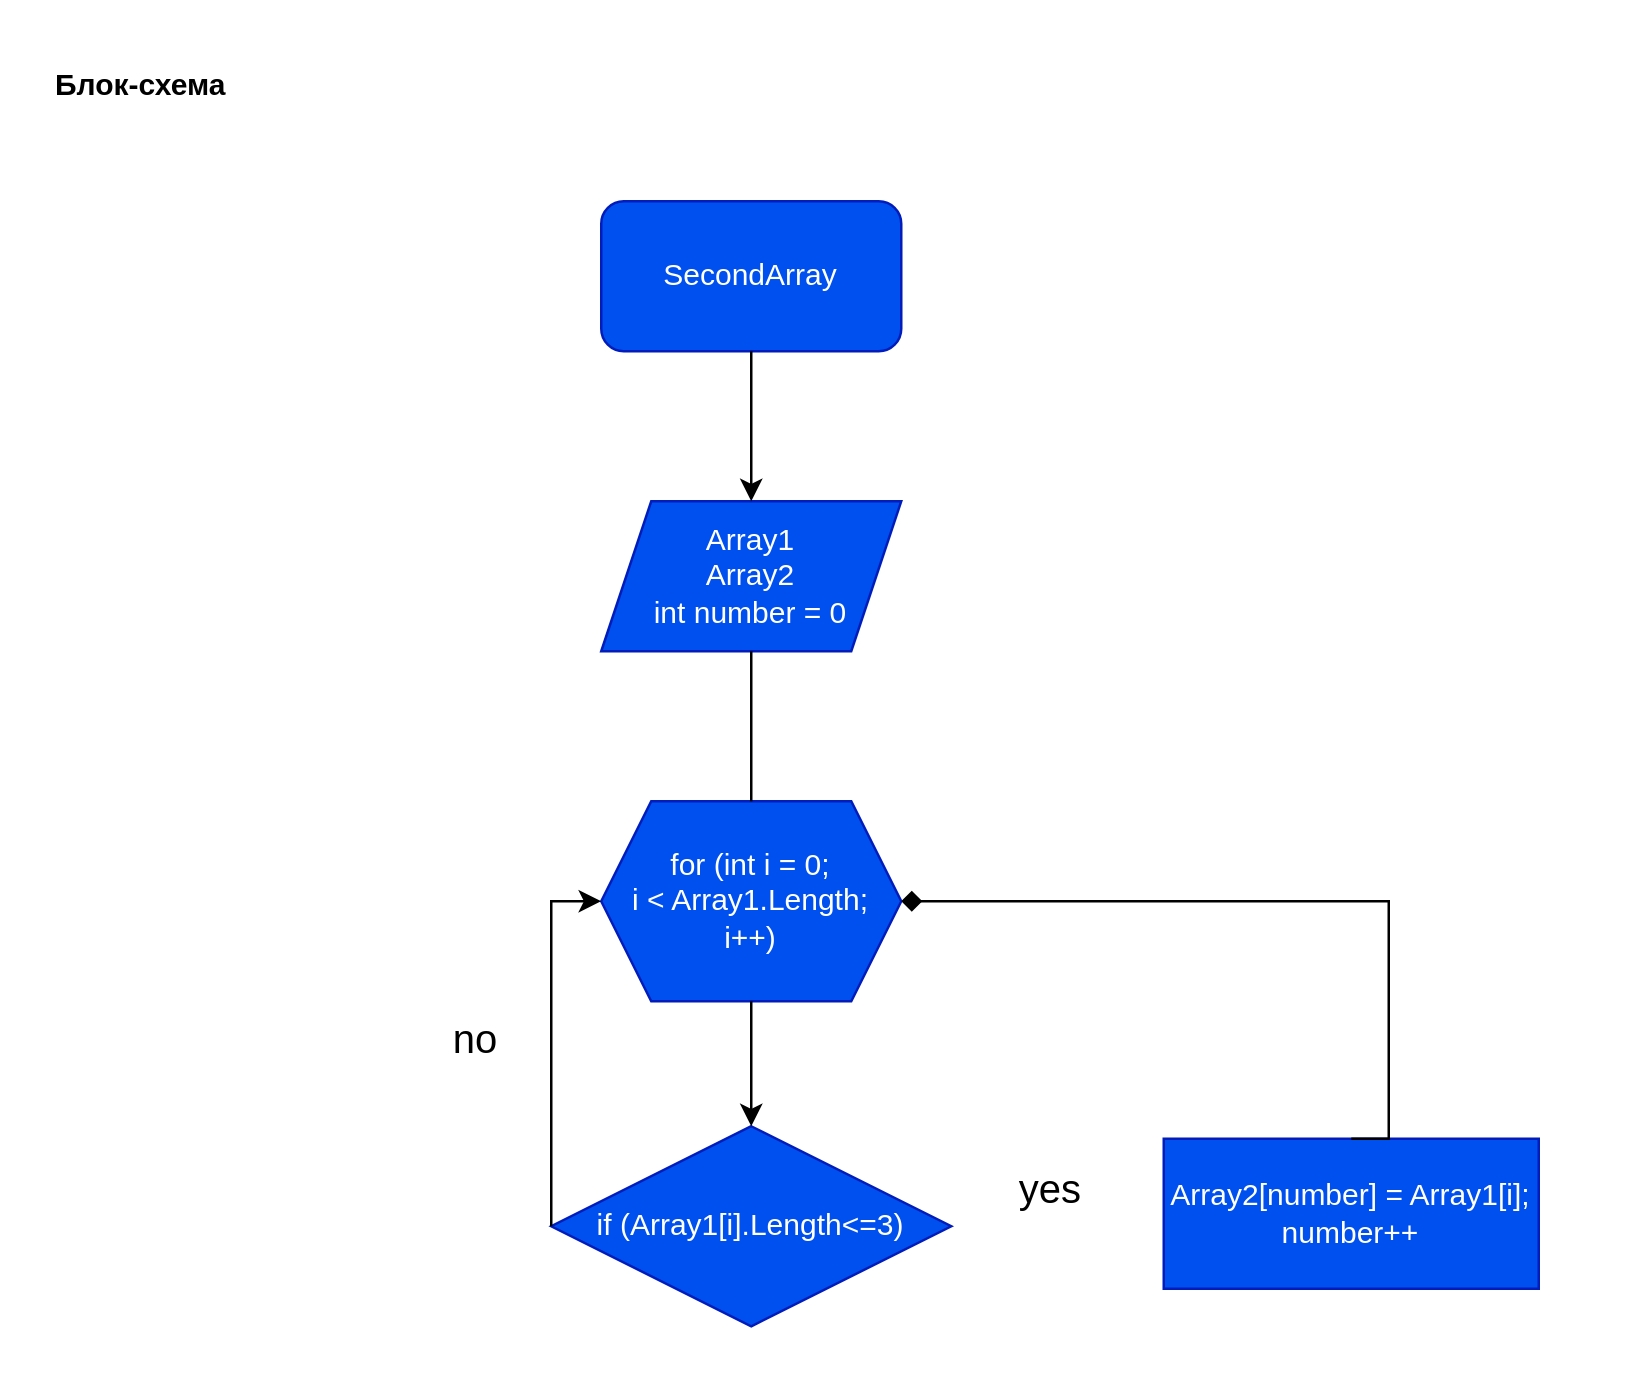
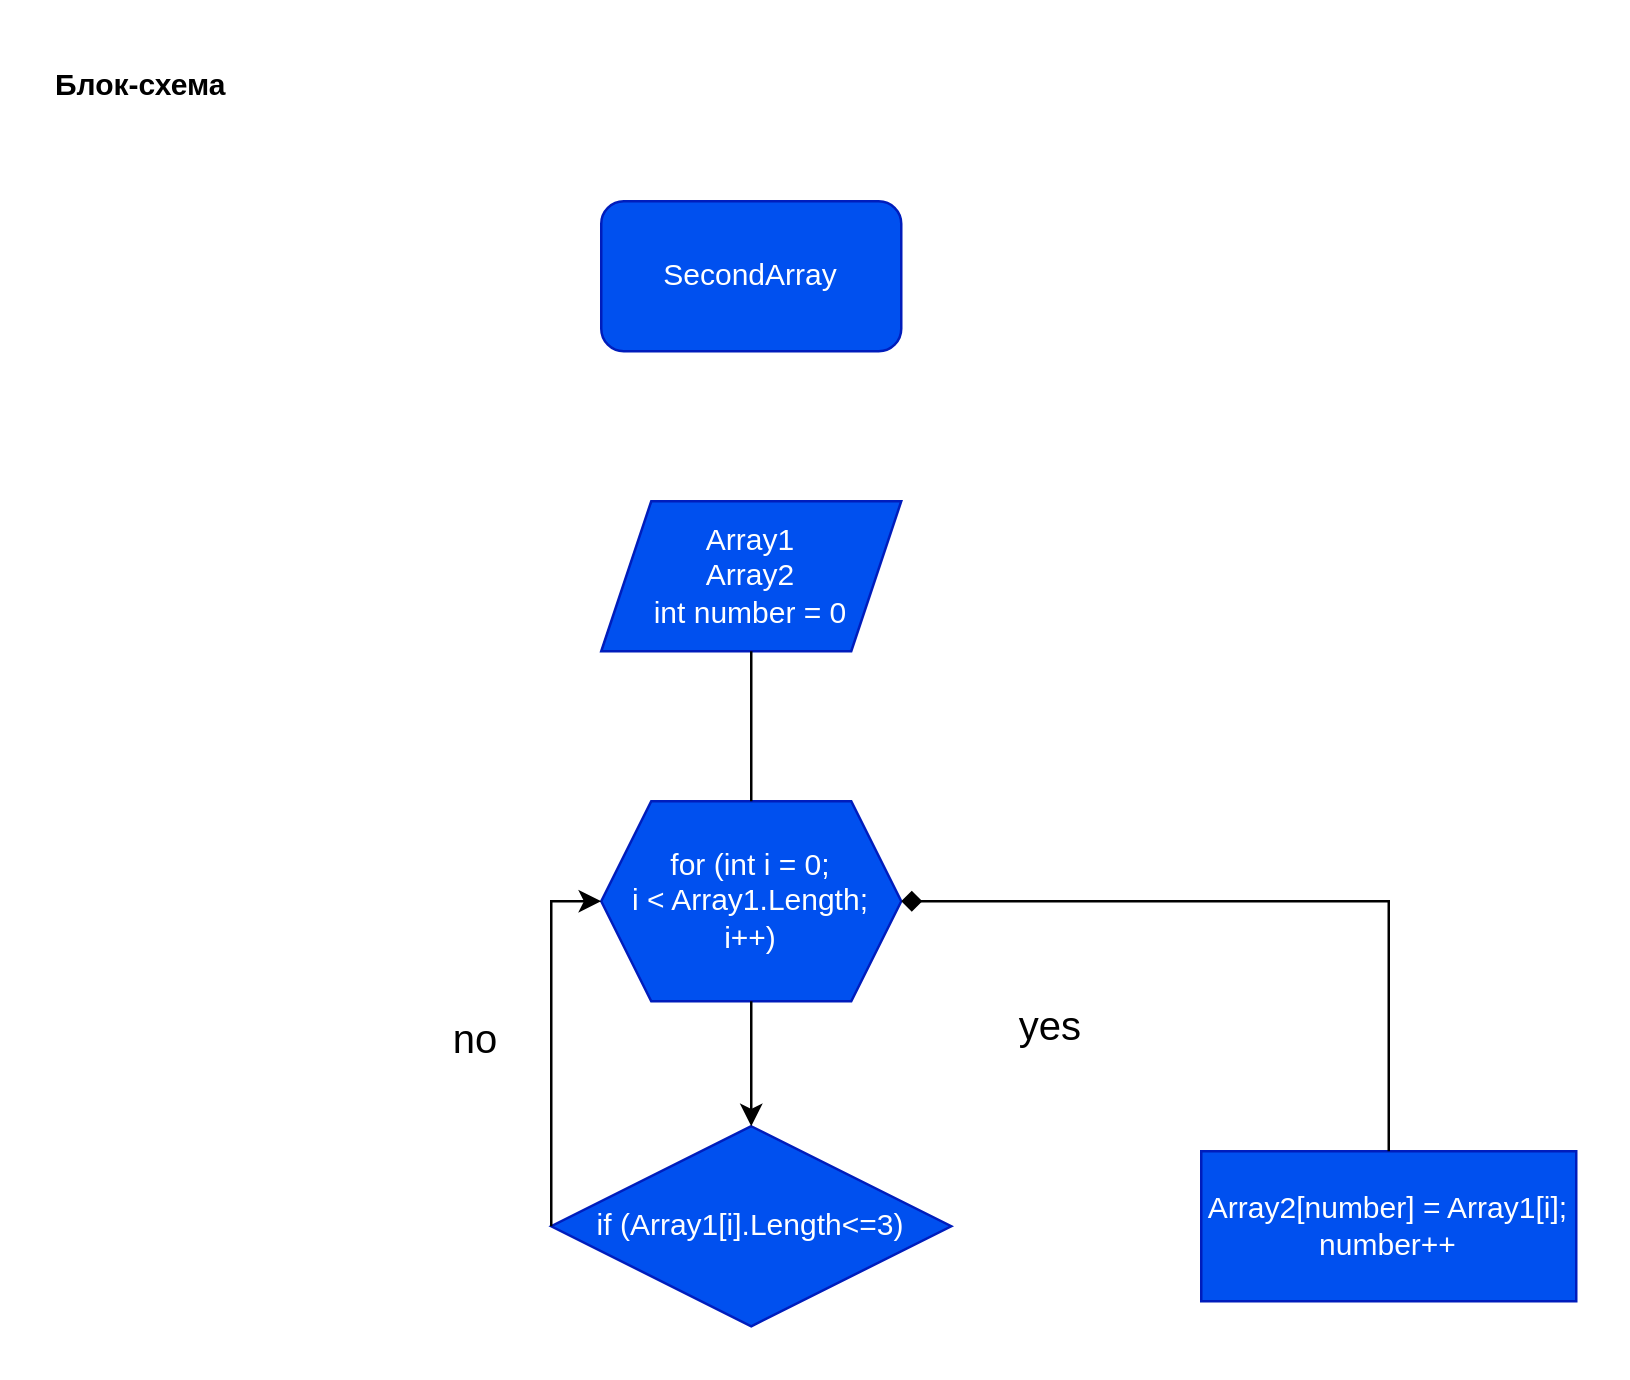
edge "SecondArray" -> "Array1 Array2 int number = 0": removed
node "yes": moved (1051, 1189) -> (1051, 1026)
node "Array2[number] = Array1[i]; number++": moved (1351, 1214) -> (1389, 1226)
